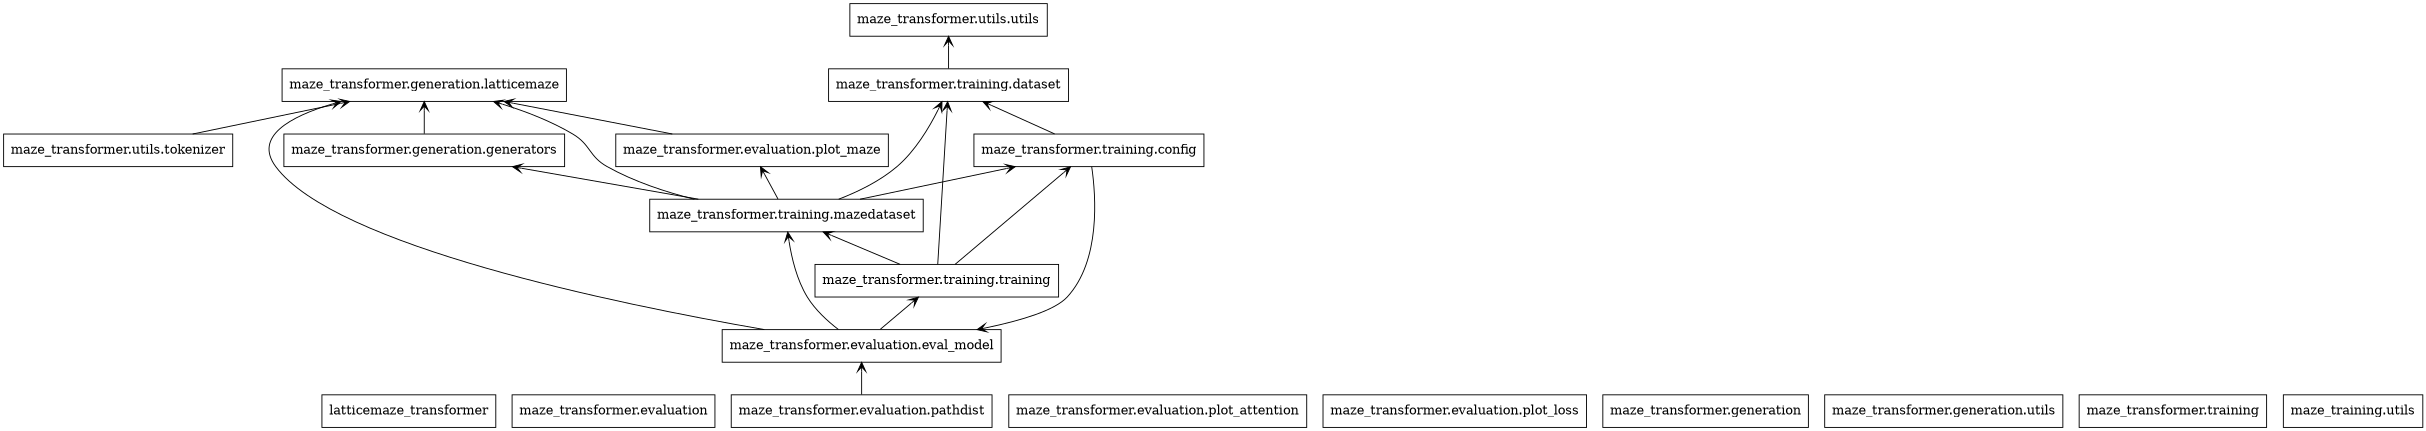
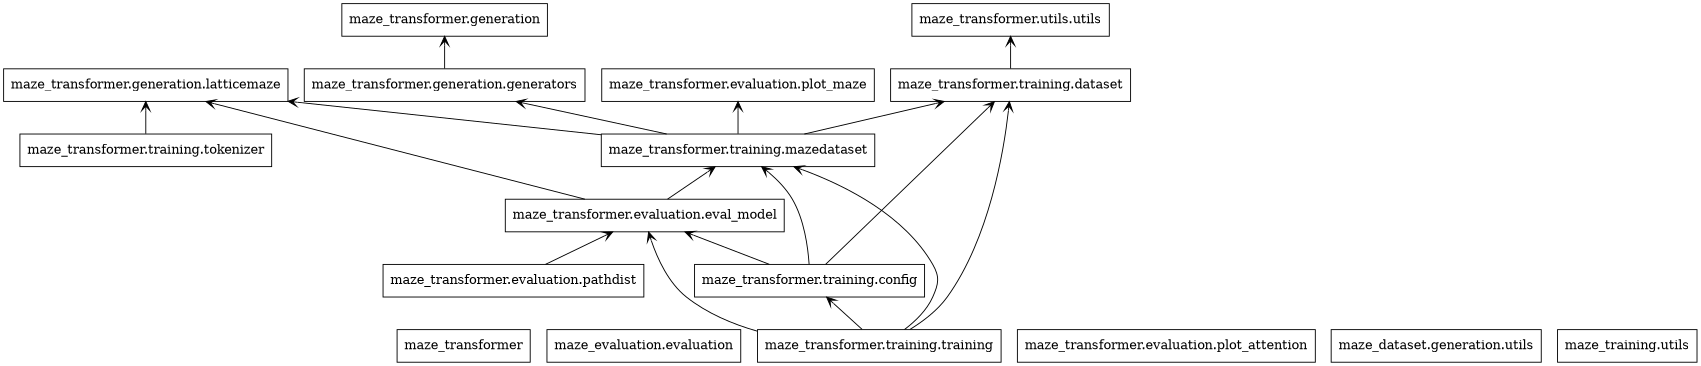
edge "maze_transformer.evaluation.plot_maze" -> "maze_transformer.generation.latticemaze": removed
edge "maze_transformer.generation.generators" -> "maze_transformer.generation.latticemaze": now "maze_transformer.generation.generators" -> "maze_transformer.generation"
node "maze_transformer.utils.tokenizer": label "maze_transformer.utils.tokenizer" -> "maze_transformer.training.tokenizer"
edge "maze_transformer.training.mazedataset" -> "maze_transformer.training.config": reversed
edge "maze_transformer.evaluation.eval_model" -> "maze_transformer.training.training": reversed
node "latticemaze_transformer": label "latticemaze_transformer" -> "maze_transformer"
node "maze_transformer.evaluation": label "maze_transformer.evaluation" -> "maze_evaluation.evaluation"
node "maze_transformer.evaluation.plot_loss": removed
node "maze_transformer.generation.utils": label "maze_transformer.generation.utils" -> "maze_dataset.generation.utils"
node "maze_transformer.training": removed
